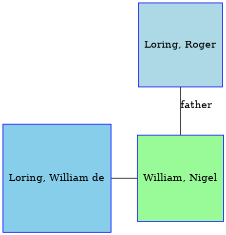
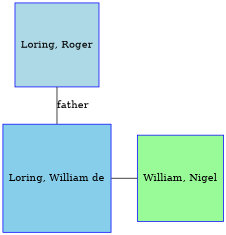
edge "Loring, Roger" -- "William, Nigel": now "Loring, Roger" -- "Loring, William de"
